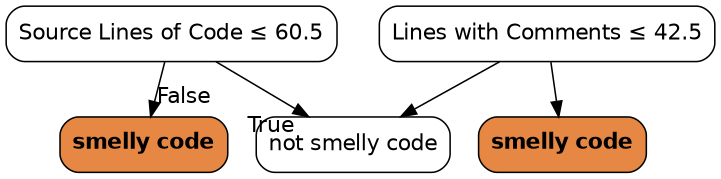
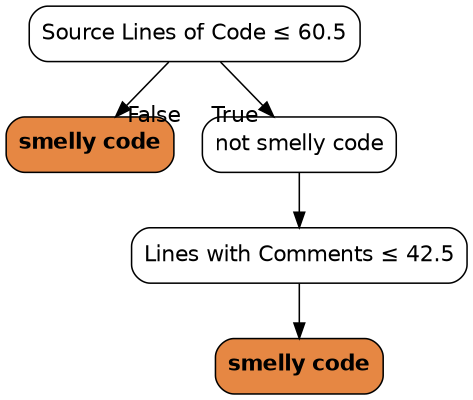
edge "Lines with Comments ≤ 42.5" -> "not smelly code": reversed
